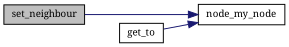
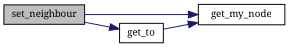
node "node_my_node": label "node_my_node" -> "get_my_node"
edge "set_neighbour" -> "get_to": added
